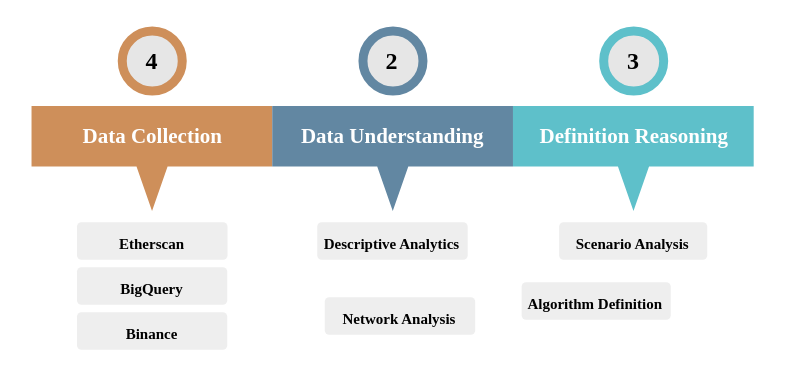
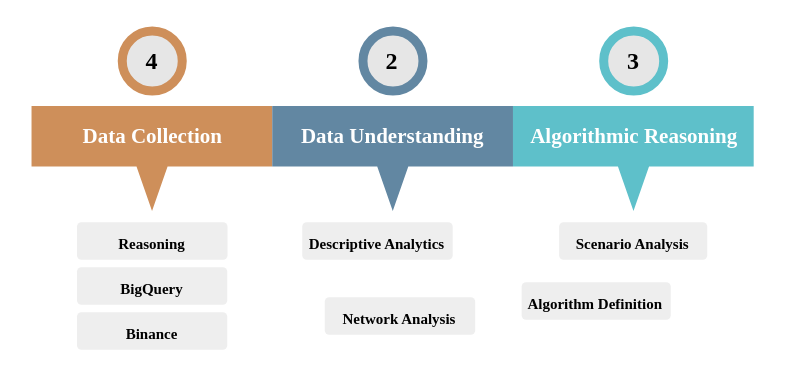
node "Definition Reasoning": label "Definition Reasoning" -> "Algorithmic Reasoning"
node "Descriptive Analytics": moved (392, 241) -> (377, 241)
node "Etherscan": label "Etherscan" -> "Reasoning"
